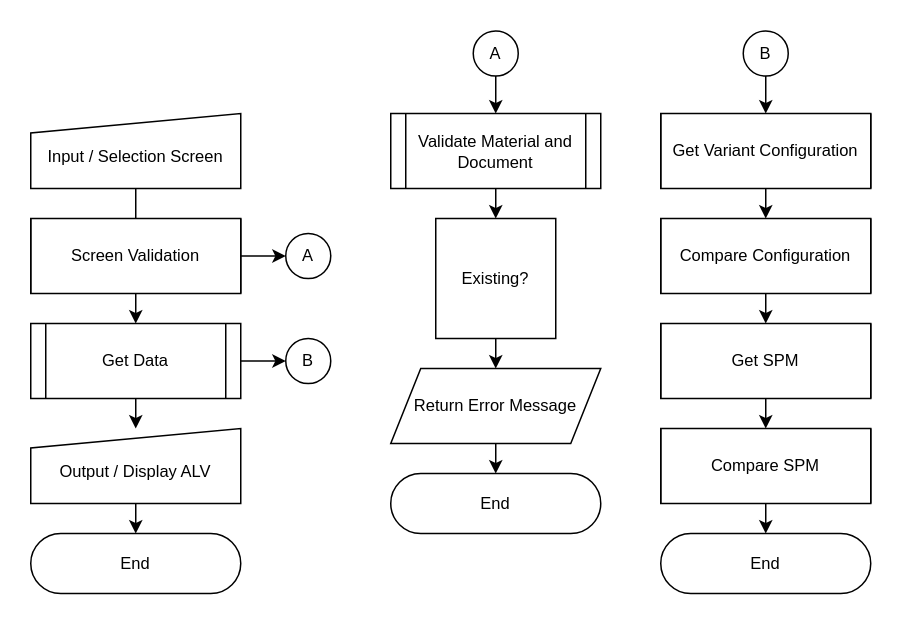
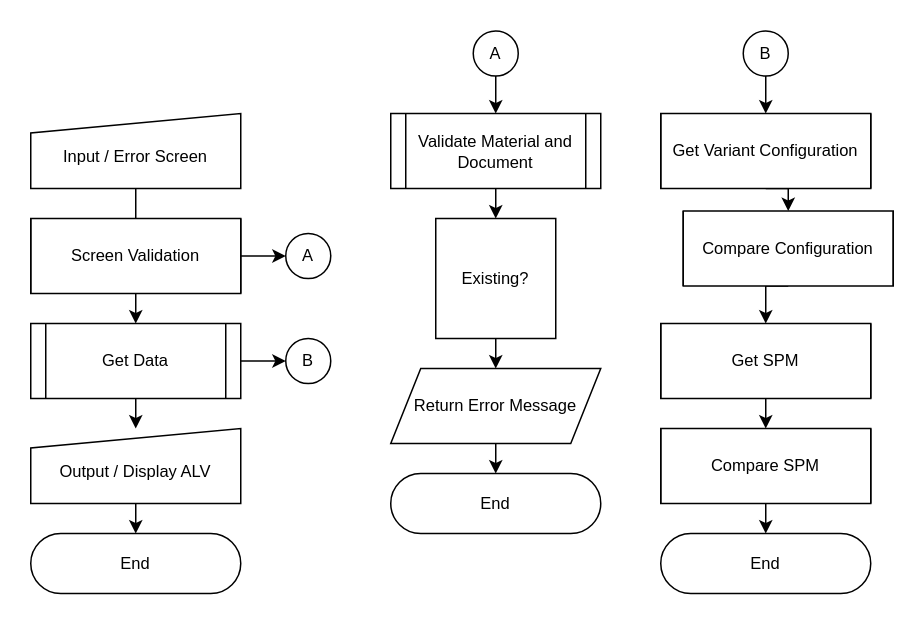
node "Input / Selection Screen": label "Input / Selection Screen" -> "Input / Error Screen"
node "Compare Configuration": moved (766, 256) -> (788, 248)
